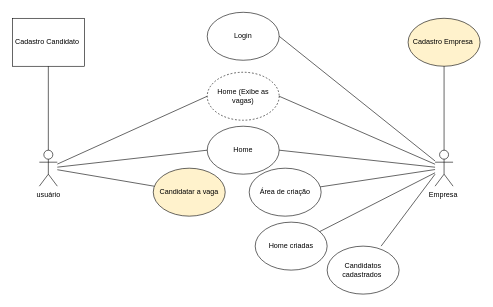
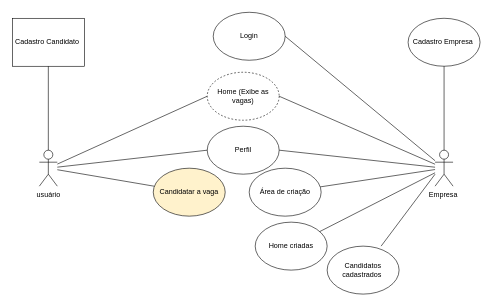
node "Login": moved (243, 36) -> (249, 36)
node "Cadastro Empresa": fillcolor #fff2cc -> #ffffff
node "Home": label "Home" -> "Perfil"
